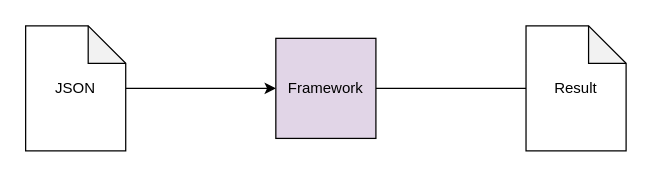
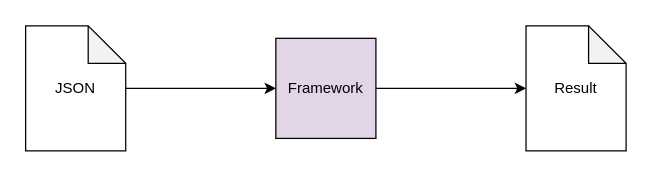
edge "Framework" -- "Result": arrowhead none -> classic
